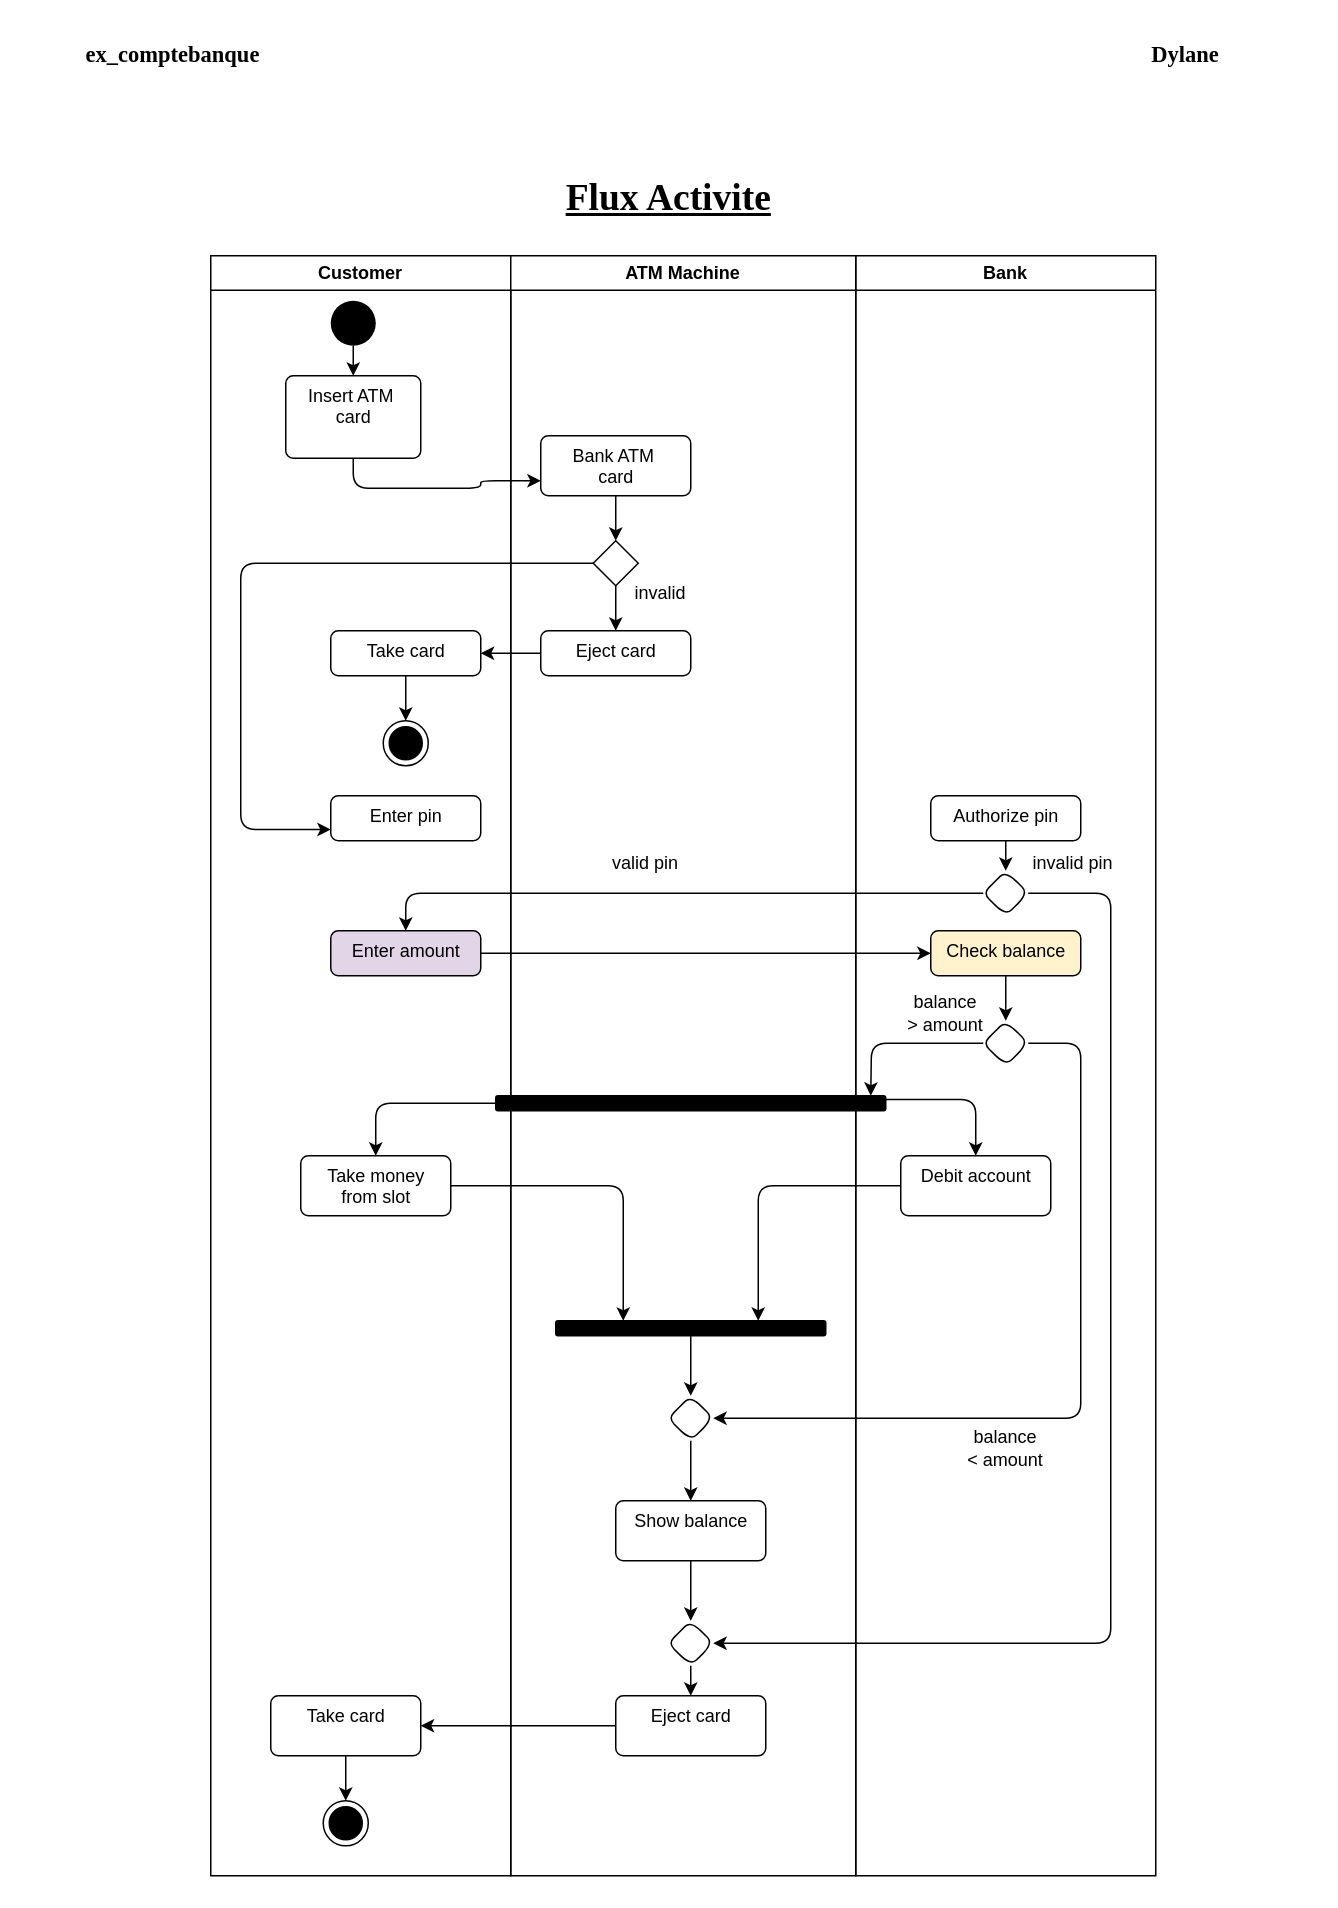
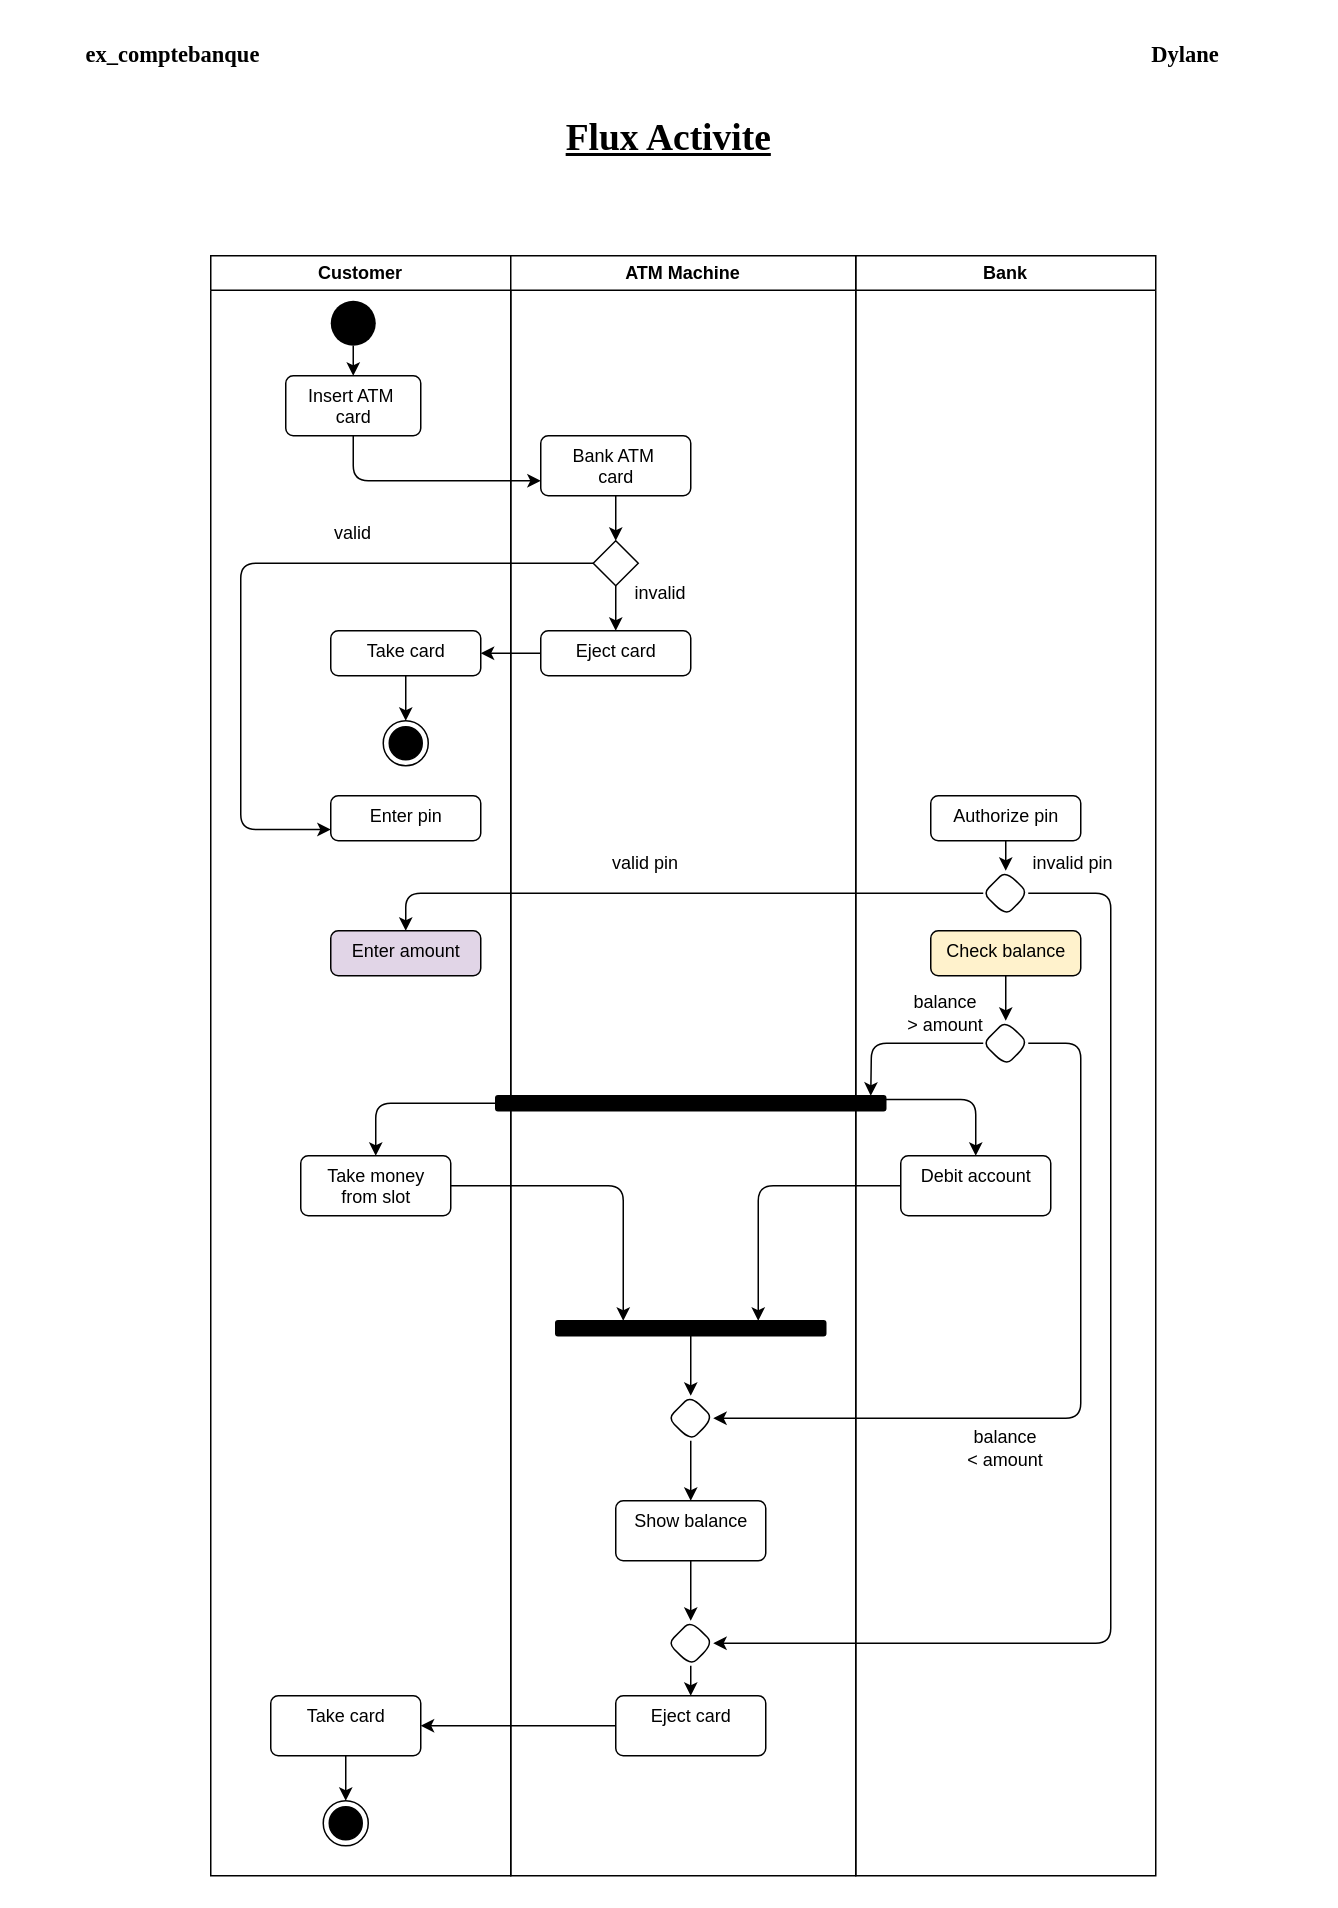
node "Flux Activite": moved (669, 197) -> (669, 137)
node "Insert ATM card": size 135x83 -> 135x60
node "valid": added
edge "Enter amount" -> "Check balance": removed
